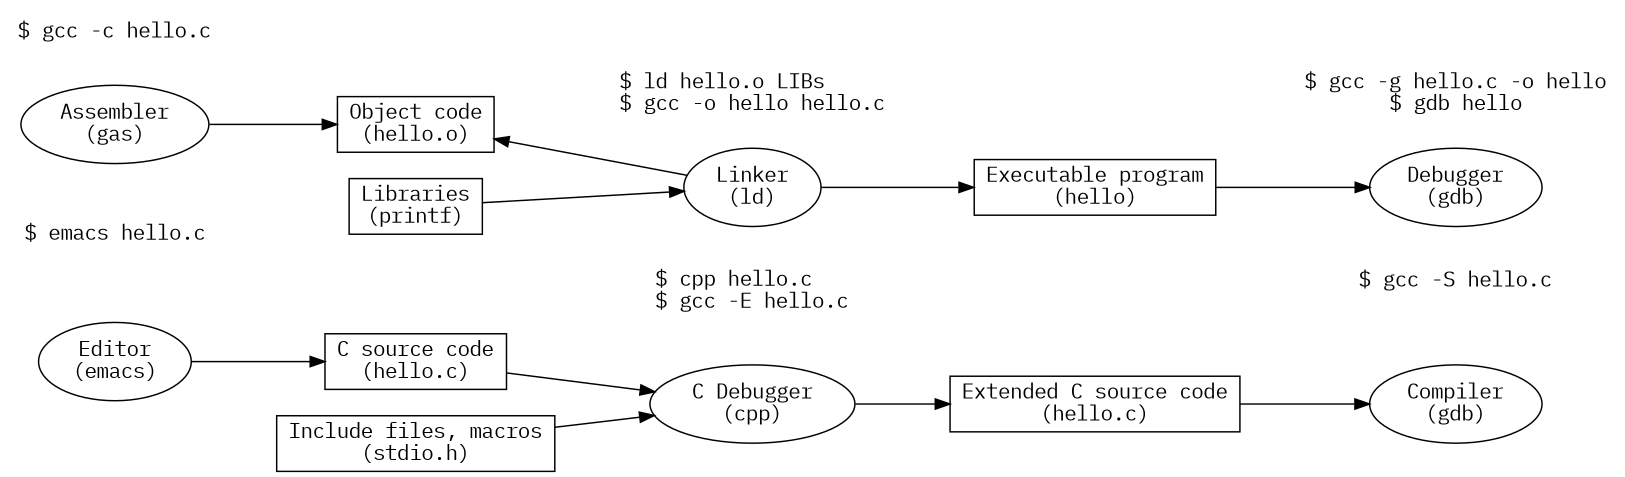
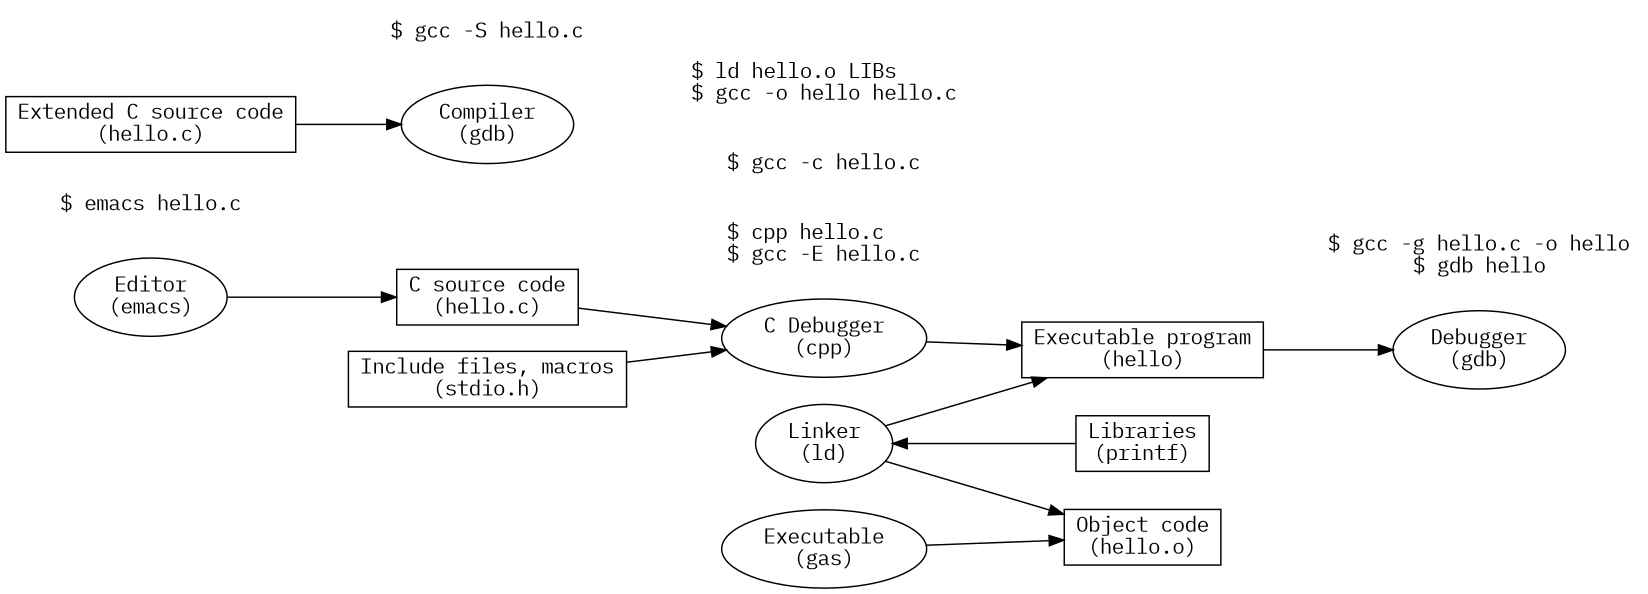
node "Assembler (gas)": label "Assembler (gas)" -> "Executable (gas)"
edge "C Debugger (cpp)" -> "Extended C source code (hello.c)": now "C Debugger (cpp)" -> "Executable program (hello)"
